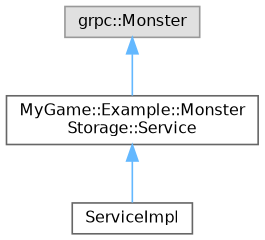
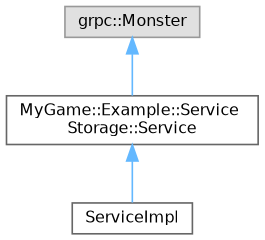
node "MyGame::Example::Monster Storage::Service": label "MyGame::Example::Monster Storage::Service" -> "MyGame::Example::Service Storage::Service"
